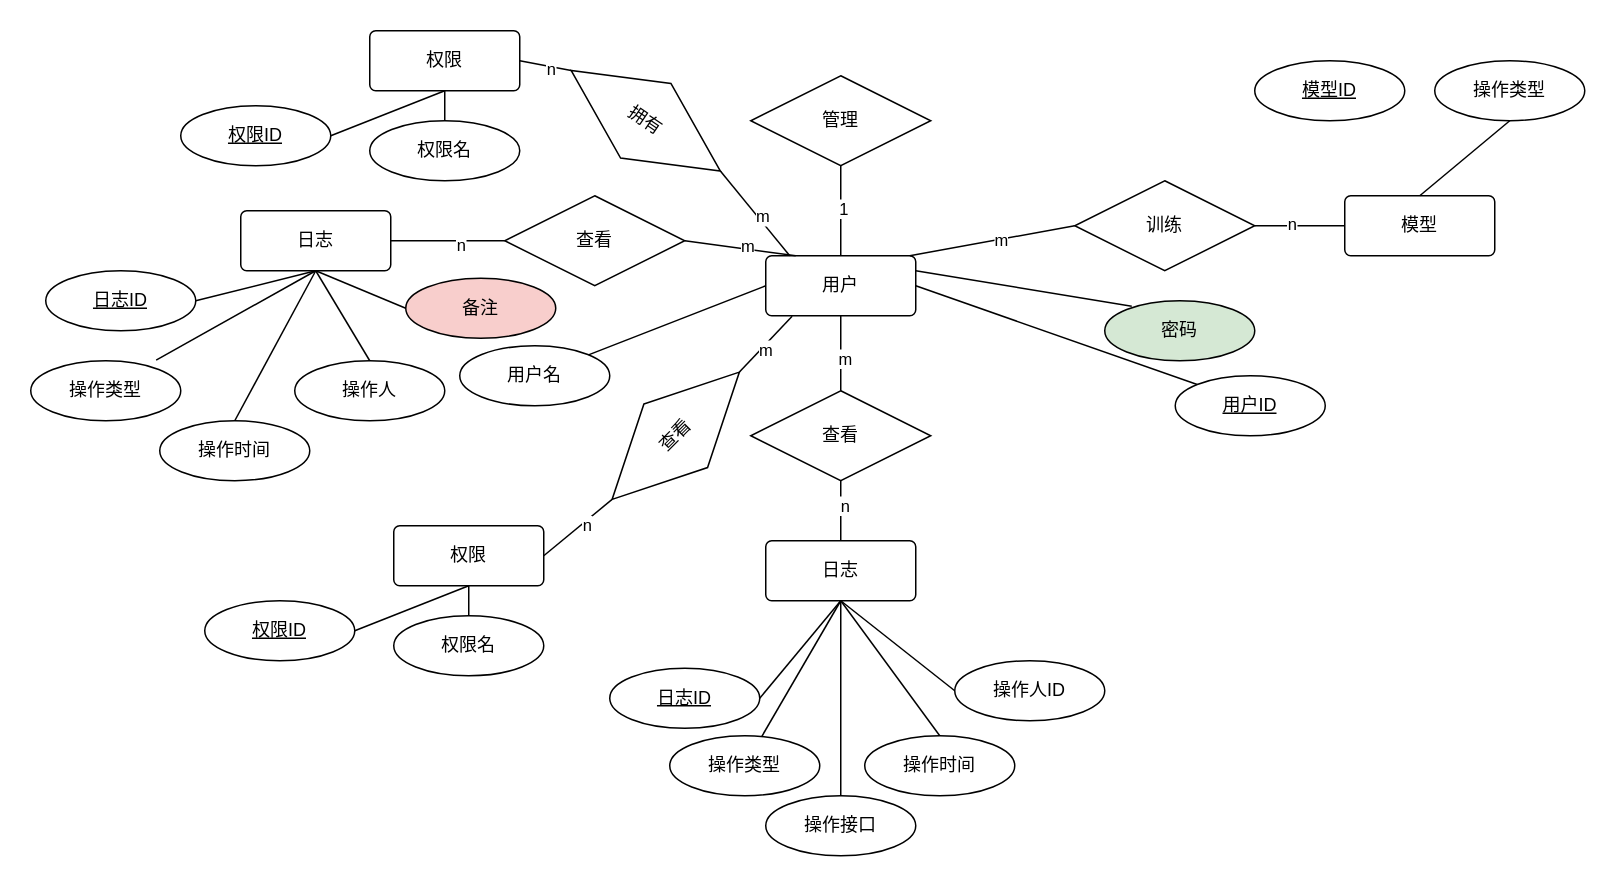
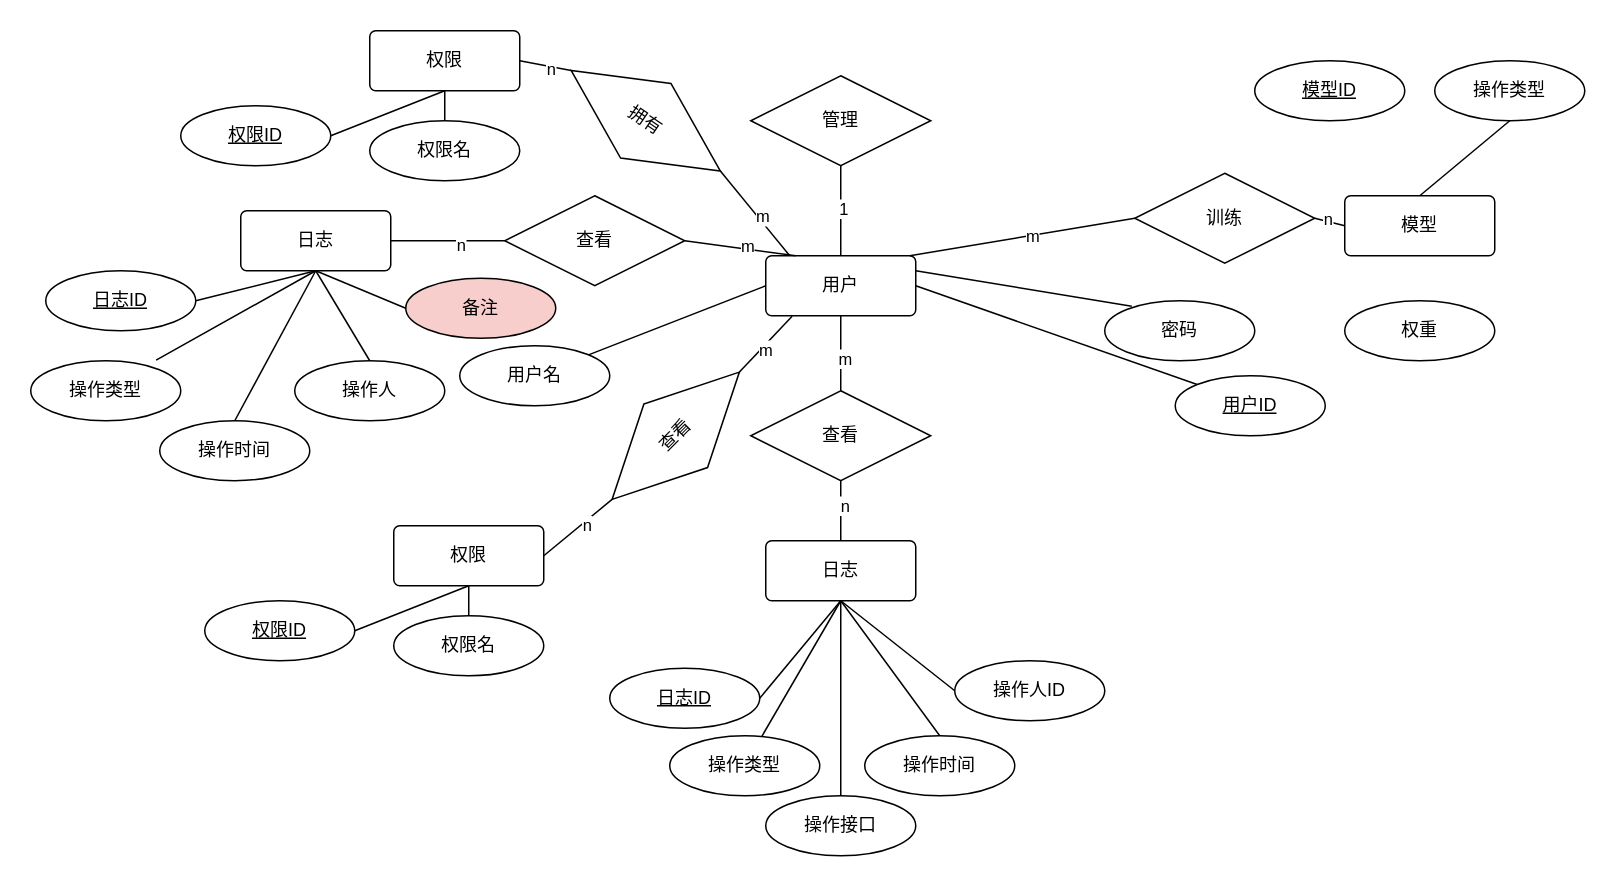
node "训练": moved (1165, 226) -> (1225, 218)
node "密码": fillcolor #d5e8d4 -> #ffffff
node "权重": added
